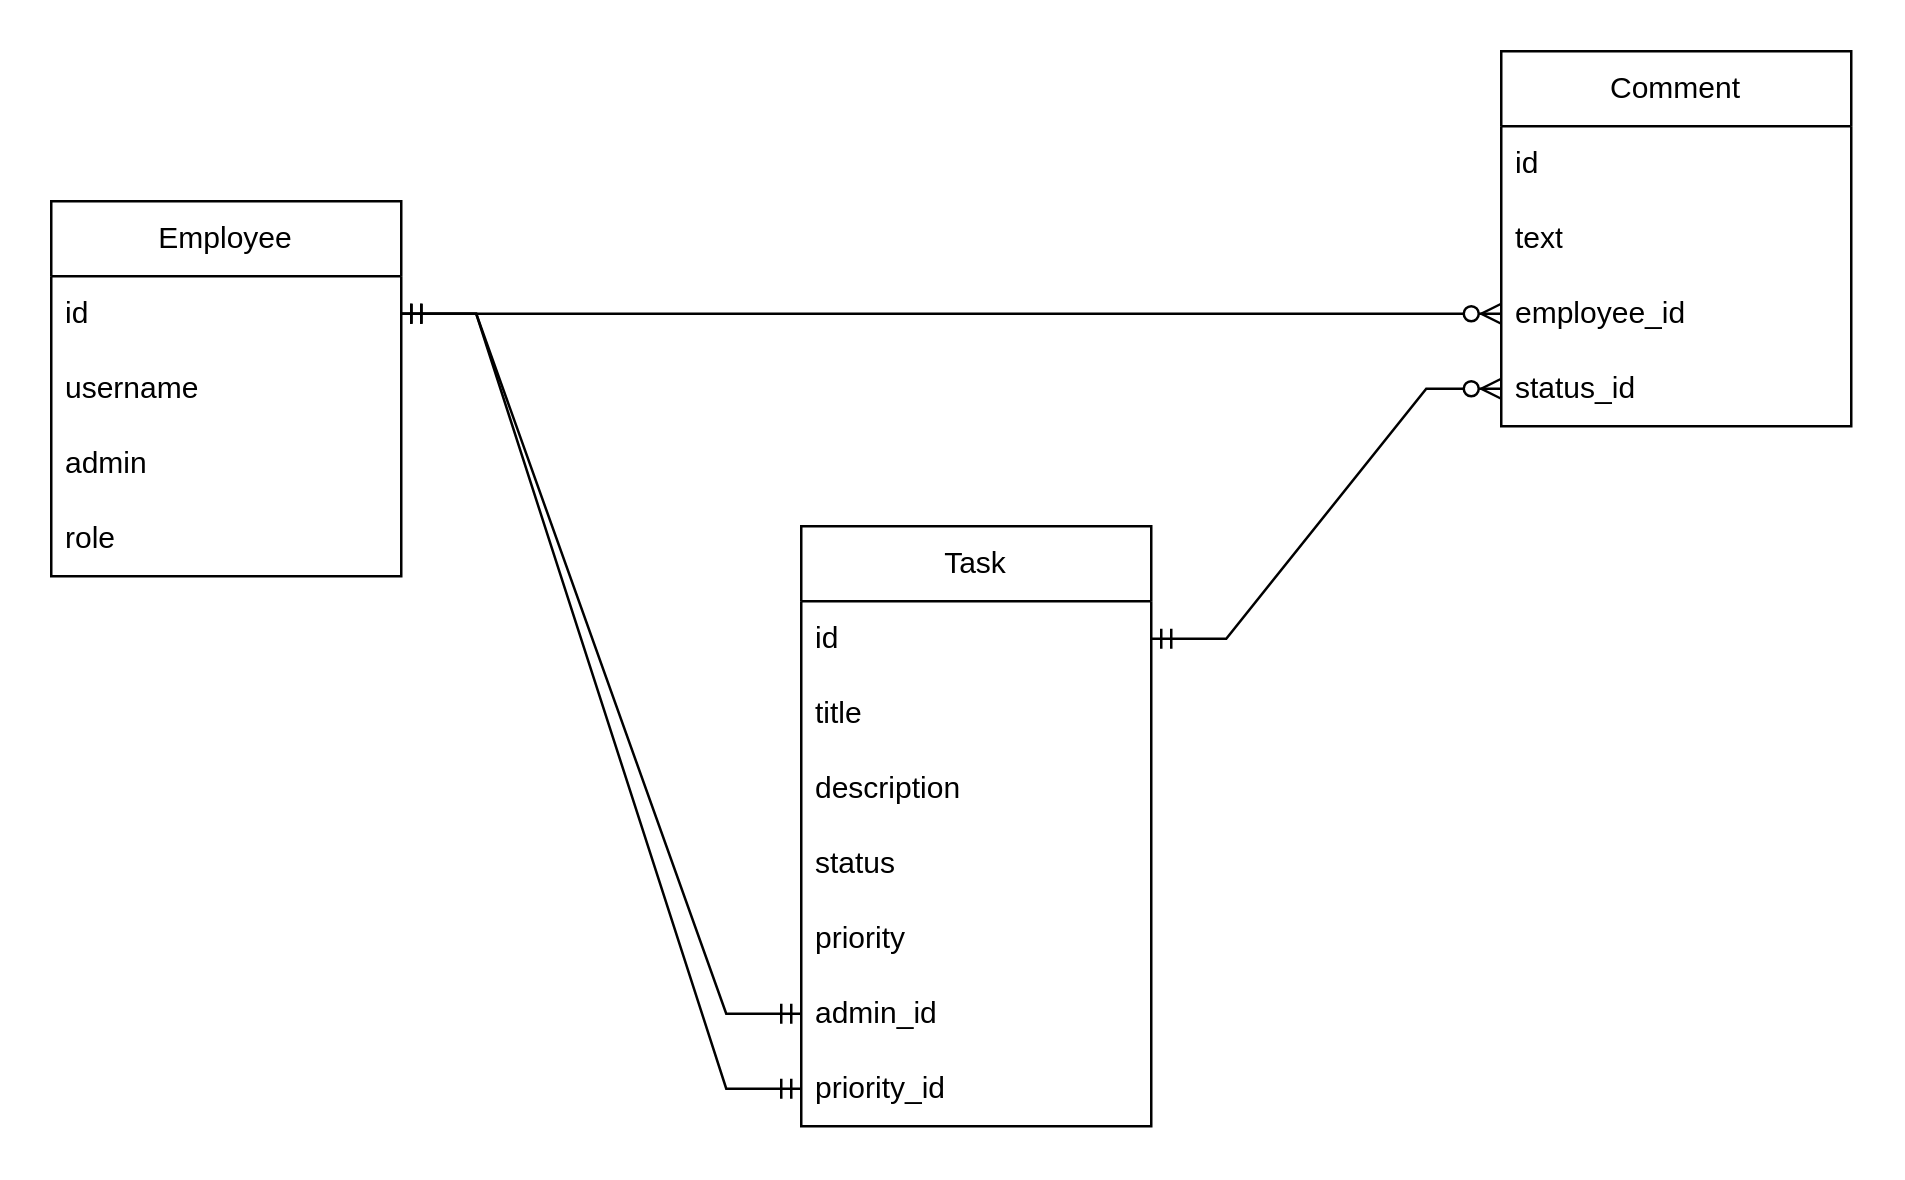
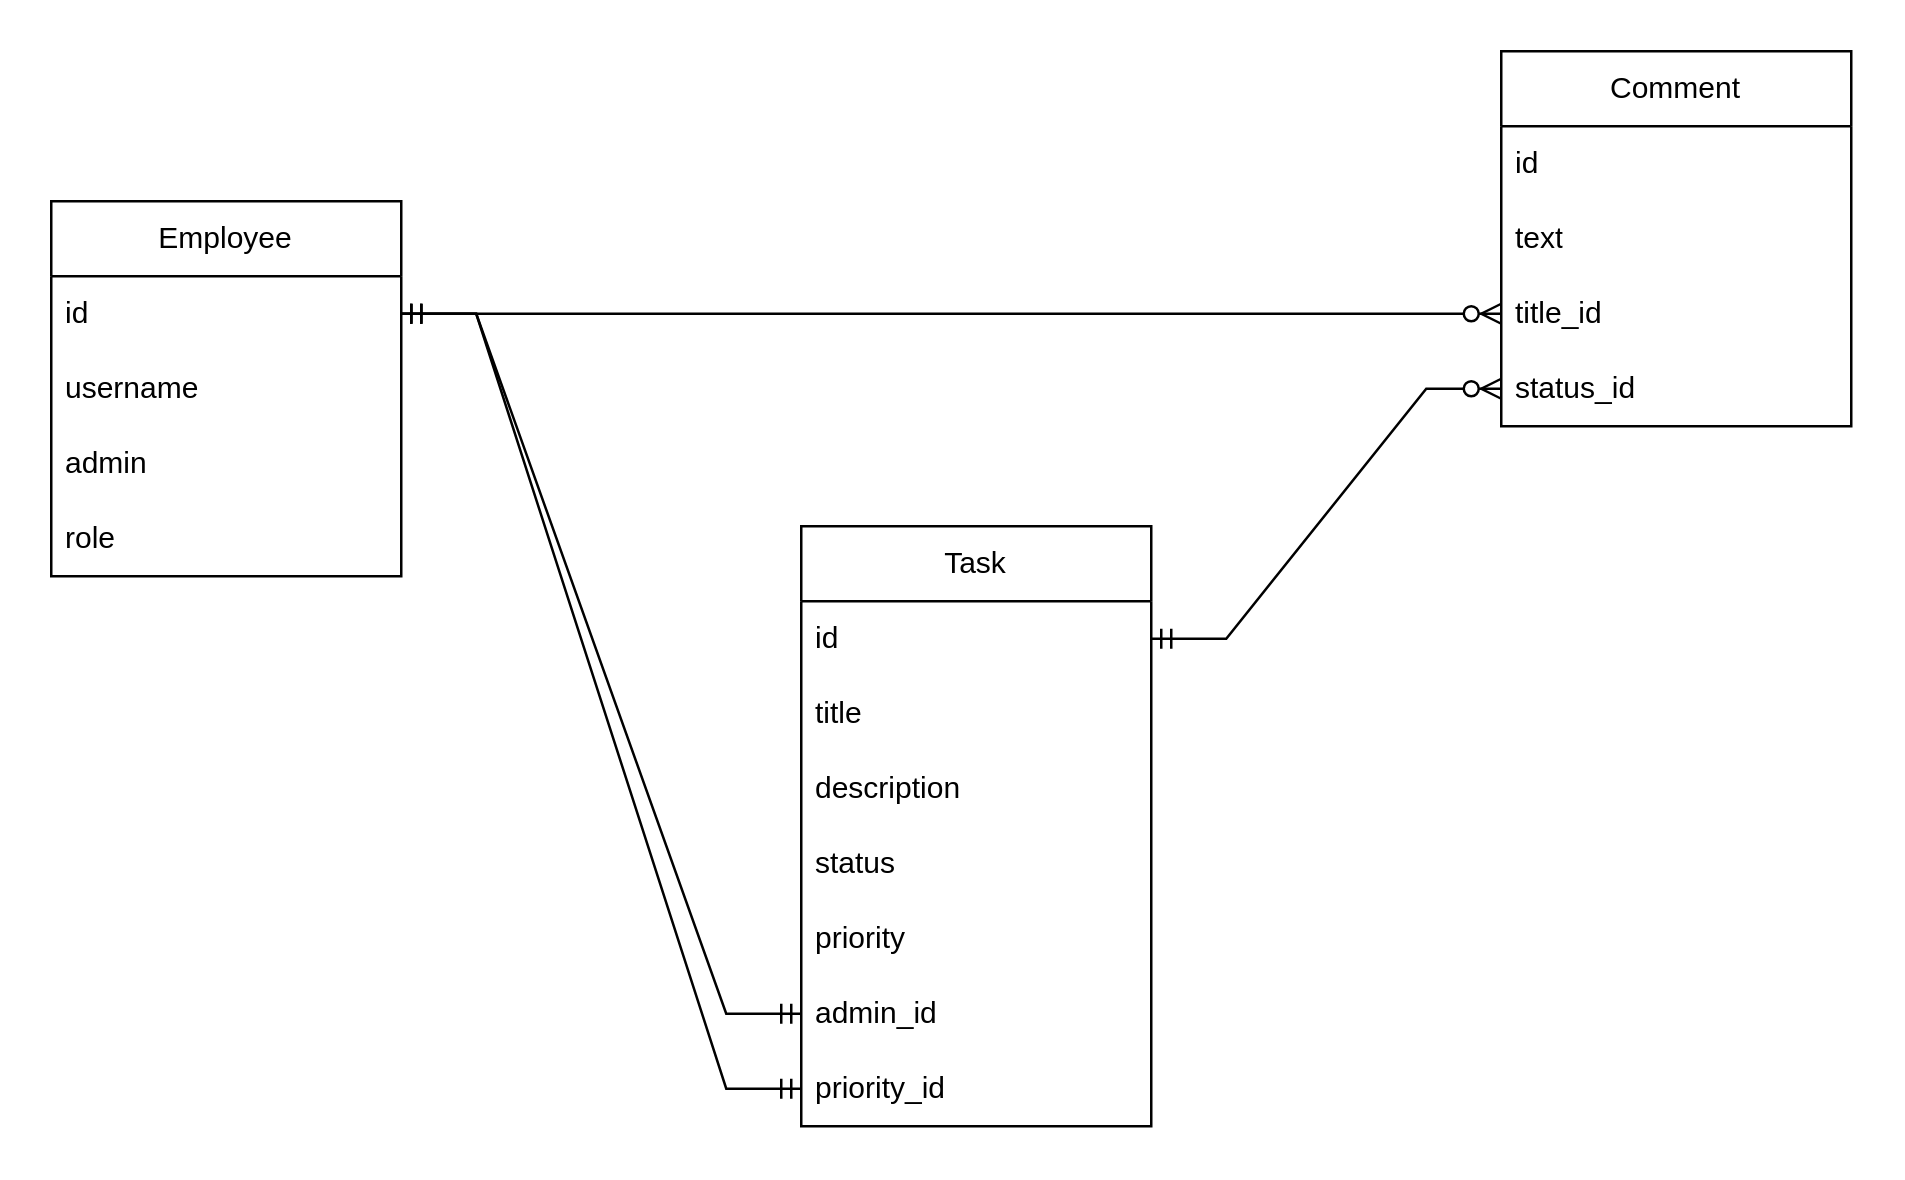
node "employee_id": label "employee_id" -> "title_id"
